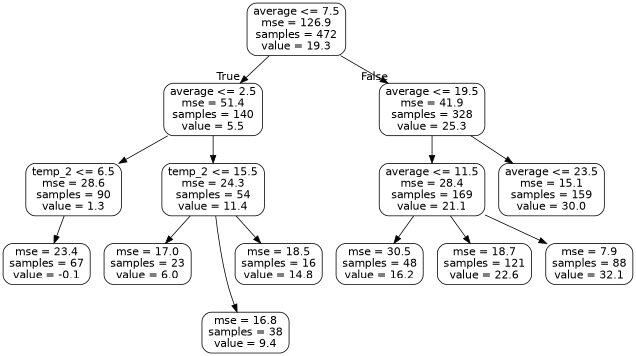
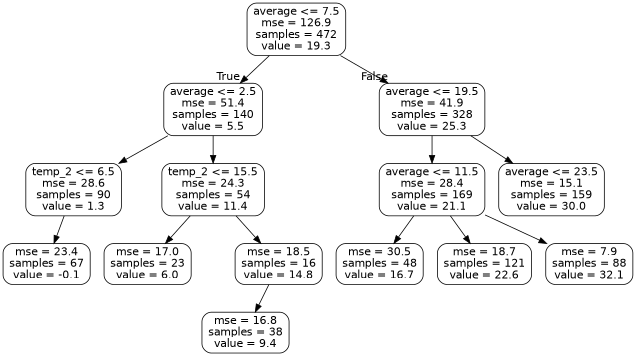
edge "temp_2 <= 15.5 mse = 24.3 samples = 54 value = 11.4" -> "mse = 16.8 samples = 38 value = 9.4": now "mse = 18.5 samples = 16 value = 14.8" -> "mse = 16.8 samples = 38 value = 9.4"
node "mse = 30.5 samples = 48 value = 16.2": label "mse = 30.5 samples = 48 value = 16.2" -> "mse = 30.5 samples = 48 value = 16.7"
